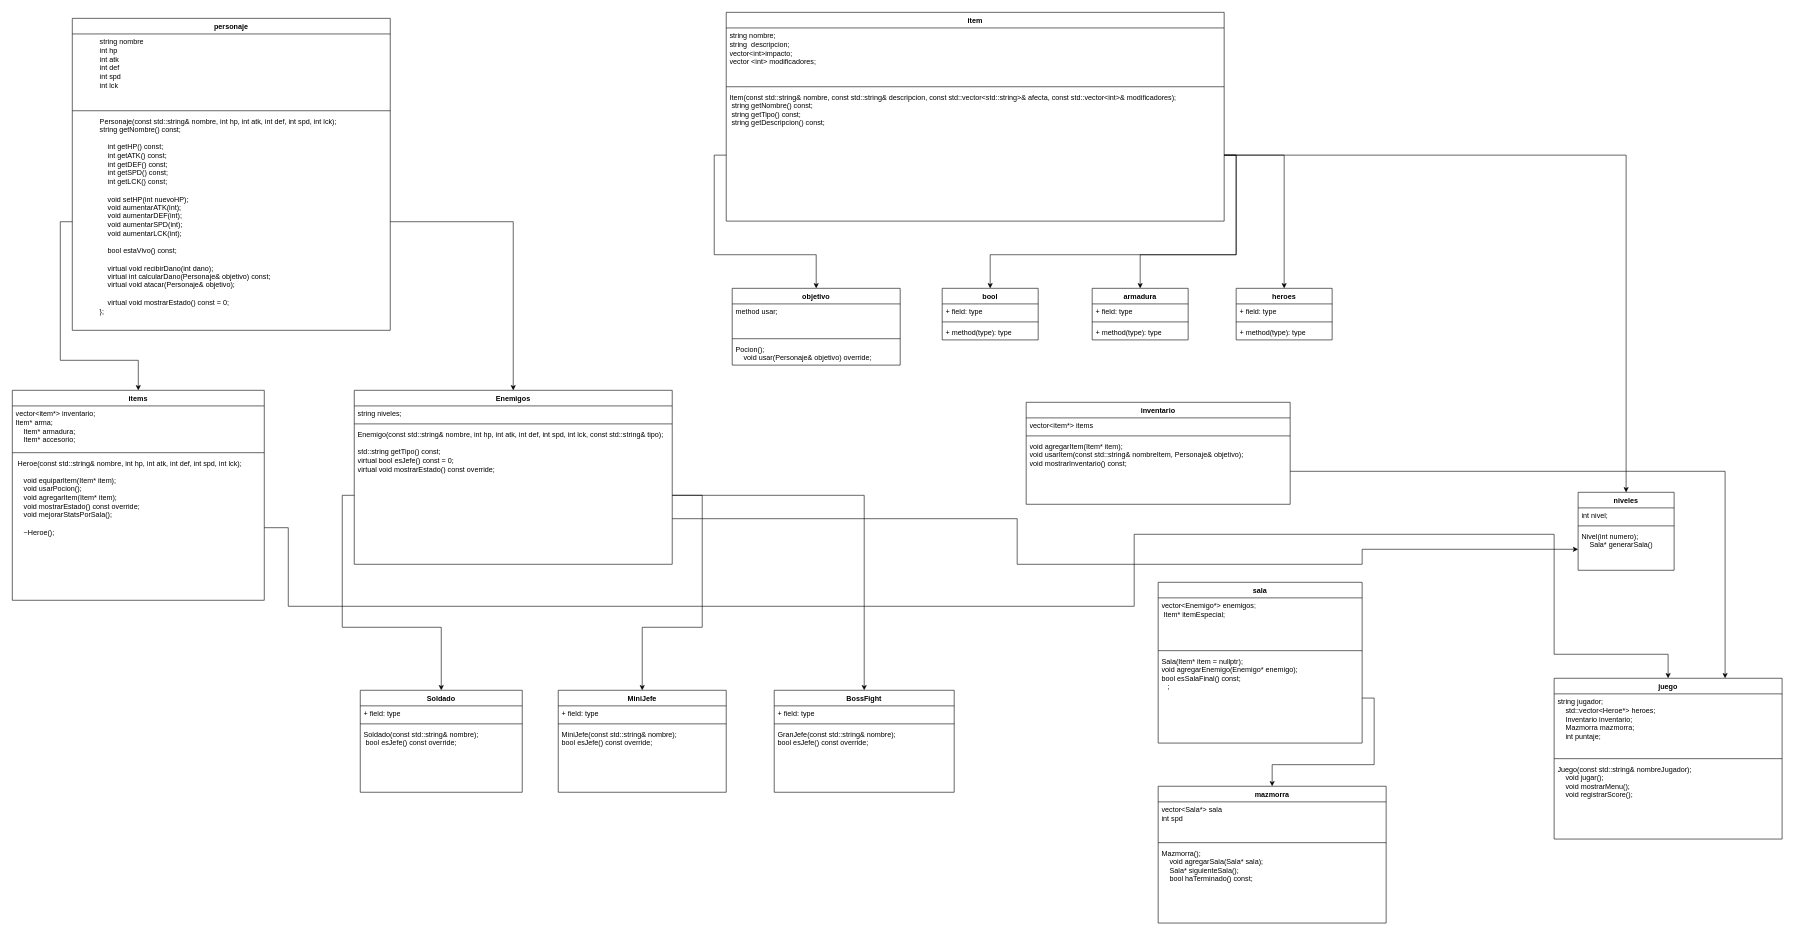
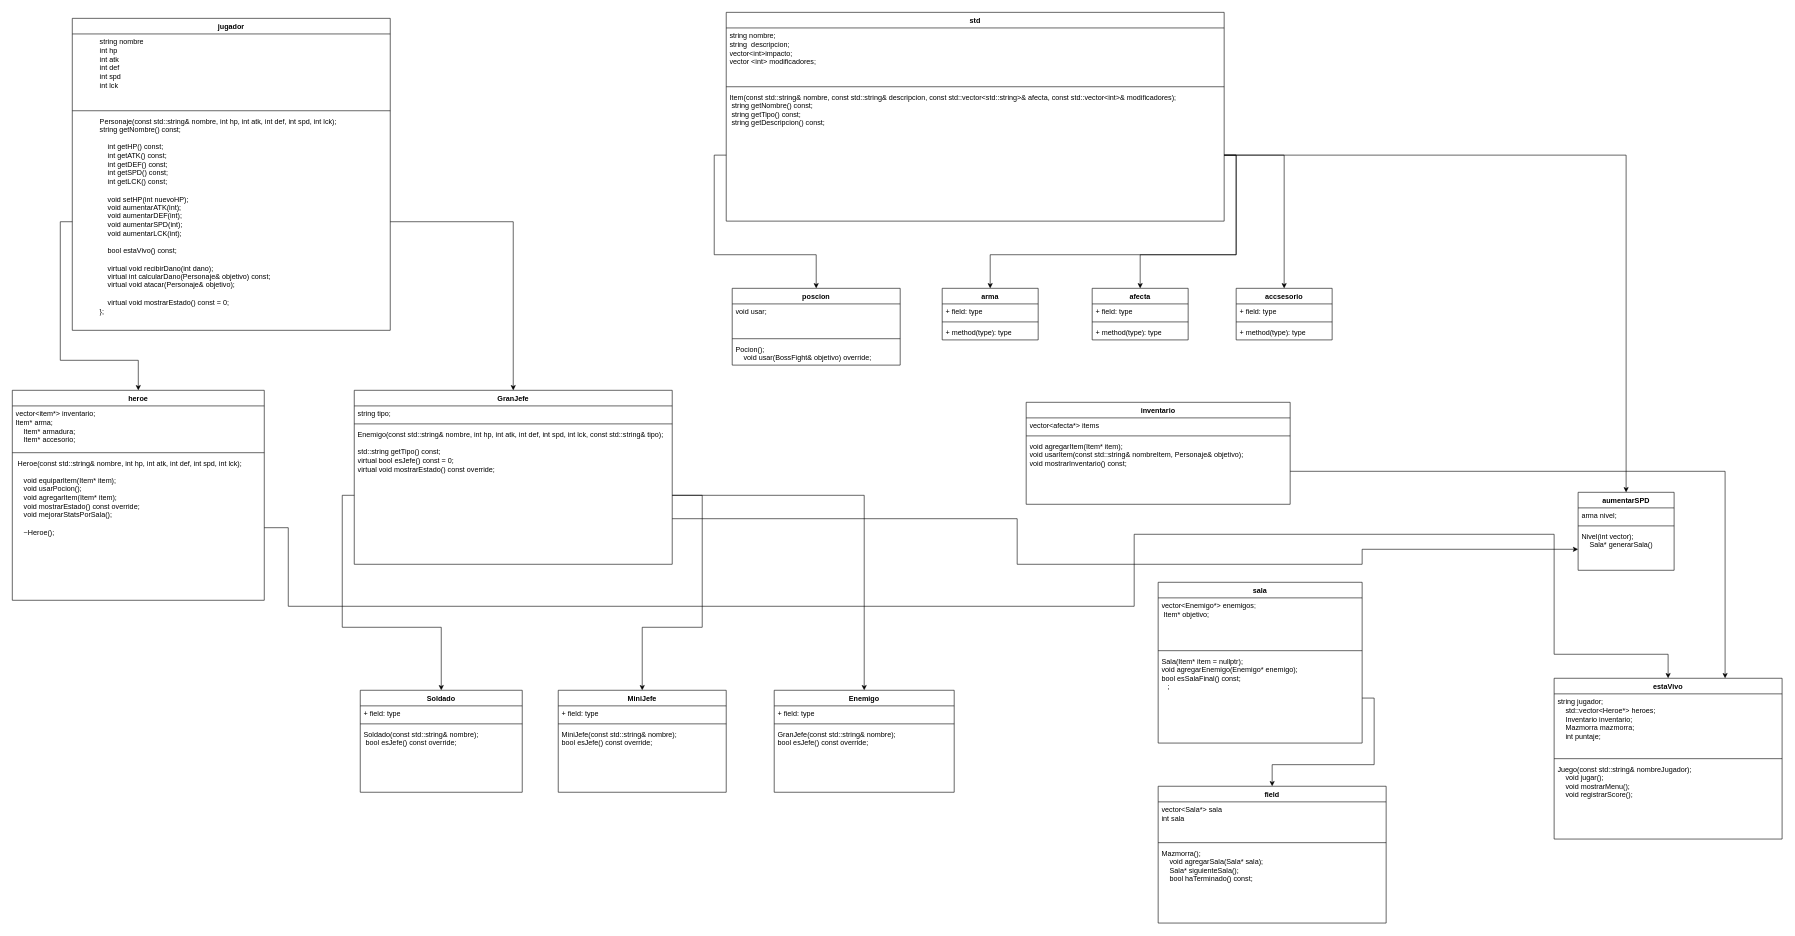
node "item": label "item" -> "std"
node "personaje": label "personaje" -> "jugador"
node "objetivo": label "objetivo" -> "poscion"
node "bool": label "bool" -> "arma"
node "armadura": label "armadura" -> "afecta"
node "heroes": label "heroes" -> "accsesorio"
node "method usar;": label "method usar;" -> "void usar;"
node "Pocion(); void usar(Personaje& objetivo) override;": label "Pocion(); void usar(Personaje& objetivo) override;" -> "Pocion(); void usar(BossFight& objetivo) override;"
node "items": label "items" -> "heroe"
node "Enemigos": label "Enemigos" -> "GranJefe"
node "string niveles;": label "string niveles;" -> "string tipo;"
node "vector<item*> items": label "vector<item*> items" -> "vector<afecta*> items"
node "niveles": label "niveles" -> "aumentarSPD"
node "int nivel;": label "int nivel;" -> "arma nivel;"
node "Nivel(int numero); Sala* generarSala()": label "Nivel(int numero); Sala* generarSala()" -> "Nivel(int vector); Sala* generarSala()"
node "vector<Enemigo*> enemigos; Item* itemEspecial;": label "vector<Enemigo*> enemigos; Item* itemEspecial;" -> "vector<Enemigo*> enemigos; Item* objetivo;"
node "juego": label "juego" -> "estaVivo"
node "BossFight": label "BossFight" -> "Enemigo"
node "mazmorra": label "mazmorra" -> "field"
node "vector<Sala*> sala int spd": label "vector<Sala*> sala int spd" -> "vector<Sala*> sala int sala"
